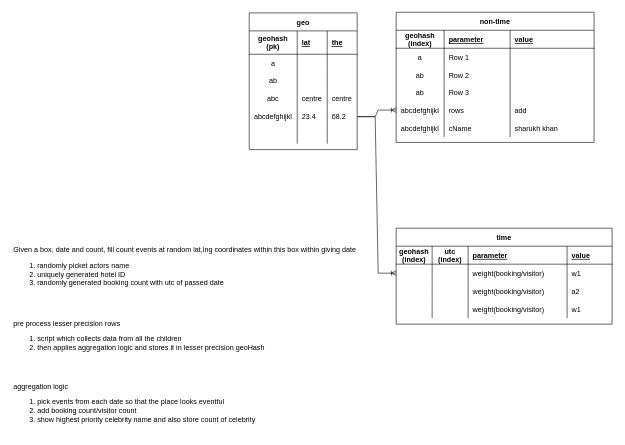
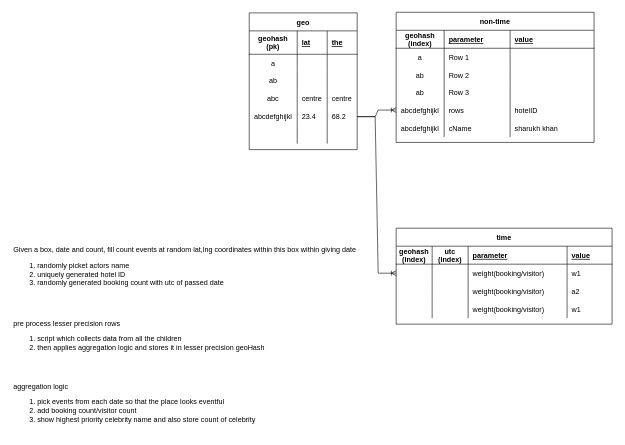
node "add": label "add" -> "hotelID"
